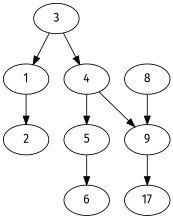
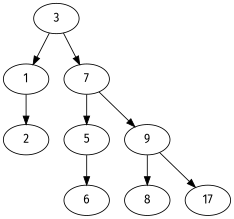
node "4": label "4" -> "7"
edge "8" -> "9": reversed
